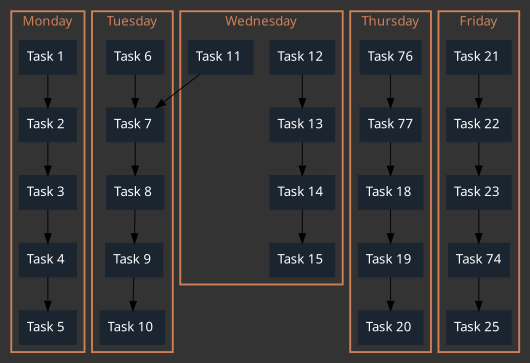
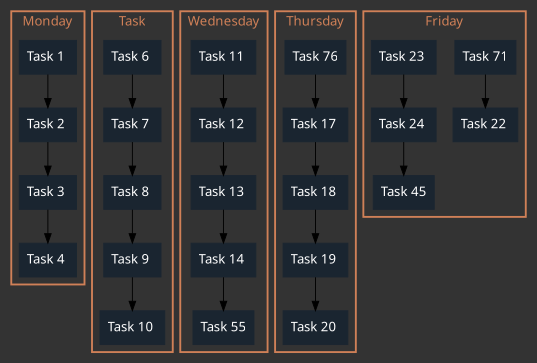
cluster "Tuesday": label "Tuesday" -> "Task"
node "Task 21": label "Task 21" -> "Task 71"
edge "Task 11" -> "Task 7": now "Task 11" -> "Task 12"
node "Task 77": label "Task 77" -> "Task 17"
edge "Task 22" -> "Task 23": removed
node "Task 15": label "Task 15" -> "Task 55"
node "Task 74": label "Task 74" -> "Task 24"
node "Task 5": removed
node "Task 25": label "Task 25" -> "Task 45"
